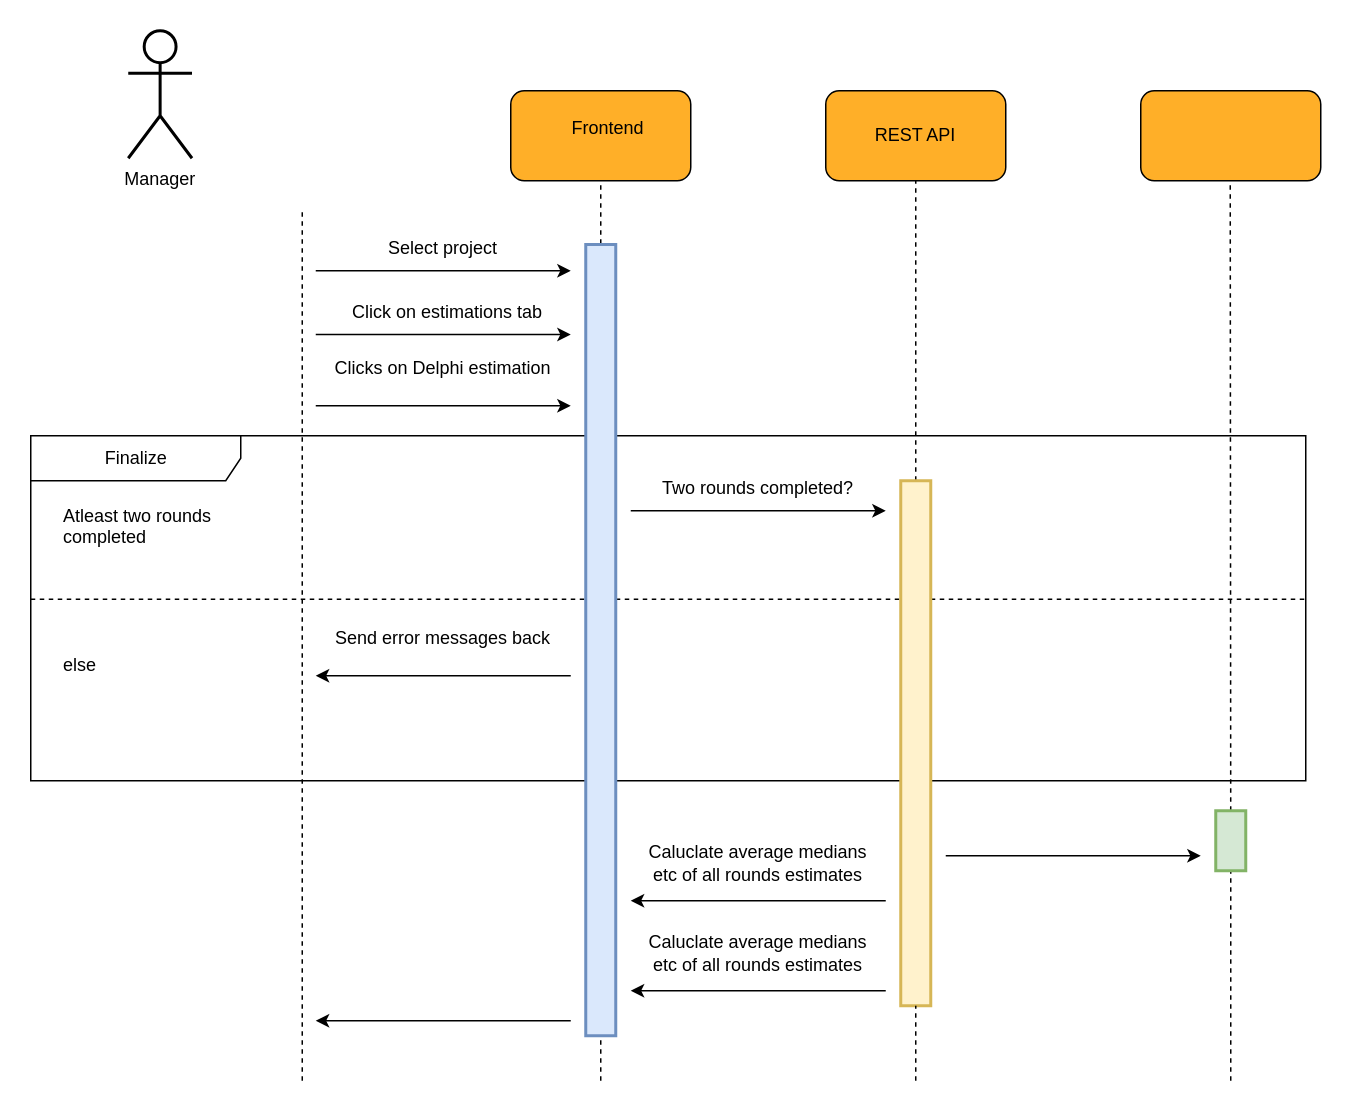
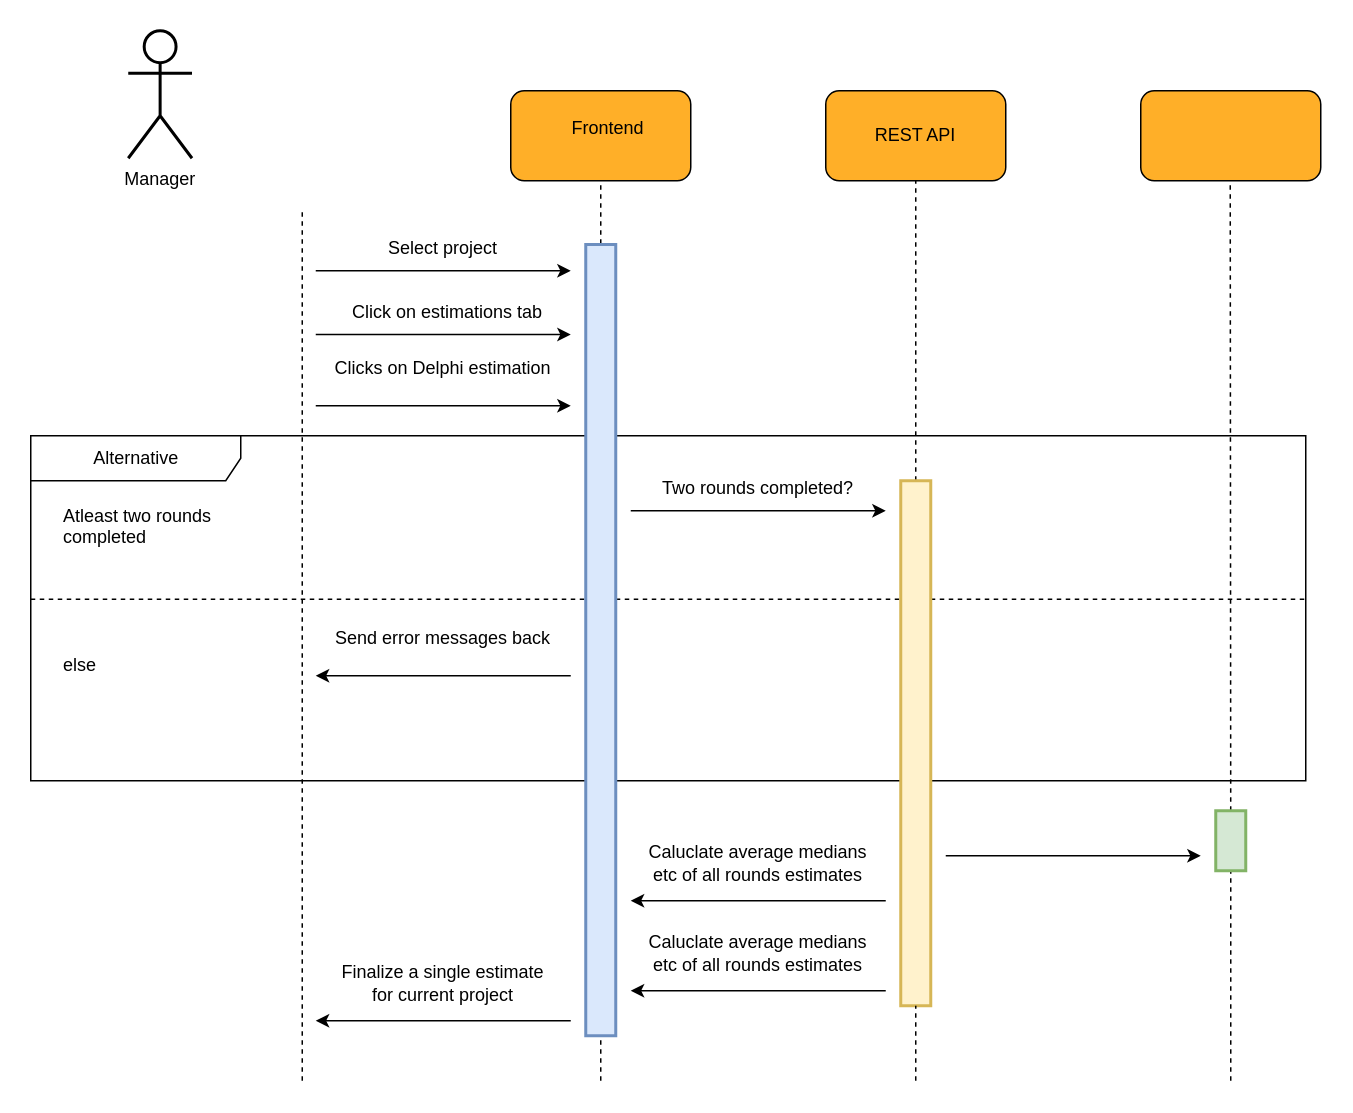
node "Finalize": label "Finalize" -> "Alternative"
node "Finalize a single estimate for current project": added
